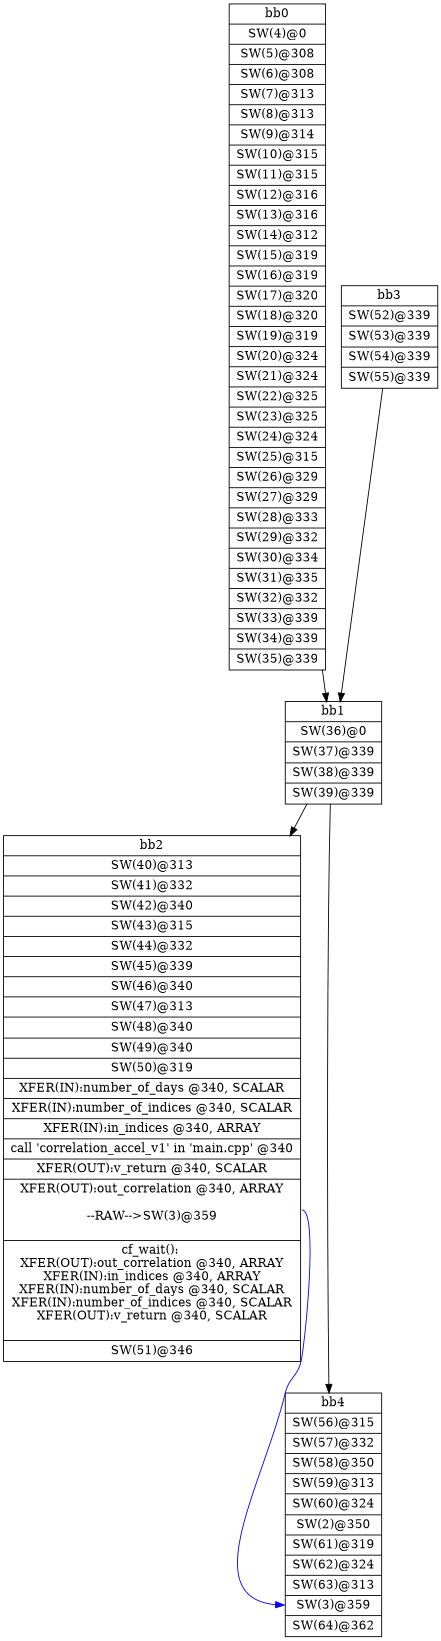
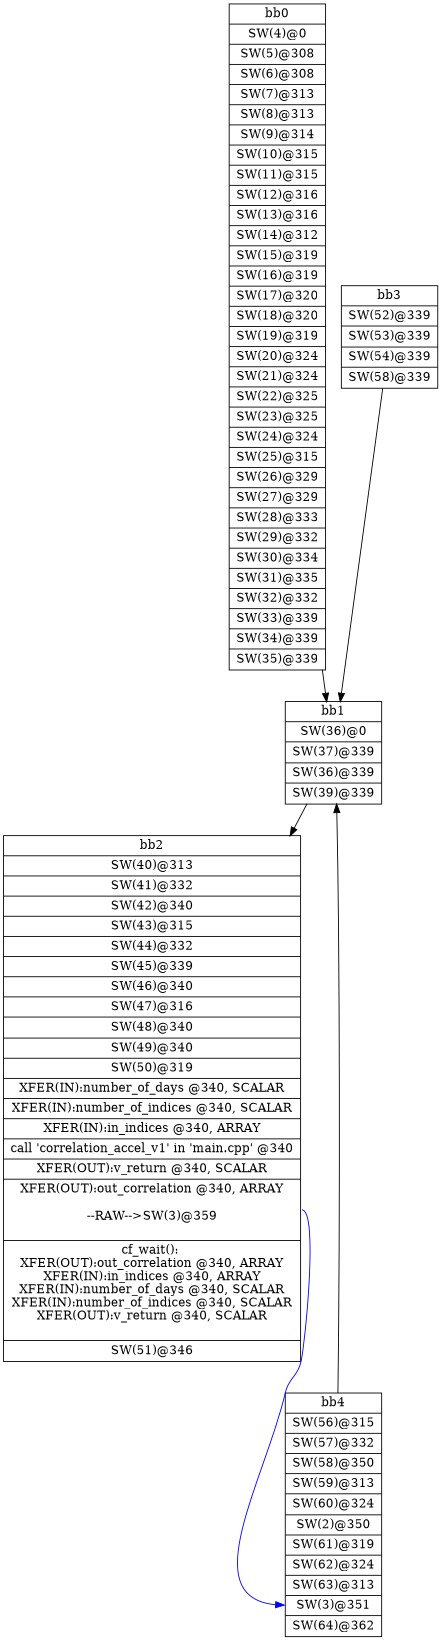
node "bb3": text "SW(55)@339" -> "SW(58)@339"
node "bb1": text "SW(38)@339" -> "SW(36)@339"
node "bb2": text "SW(47)@313" -> "SW(47)@316"
edge "bb1" -> "bb4": reversed
node "bb4": text "SW(3)@359" -> "SW(3)@351"
